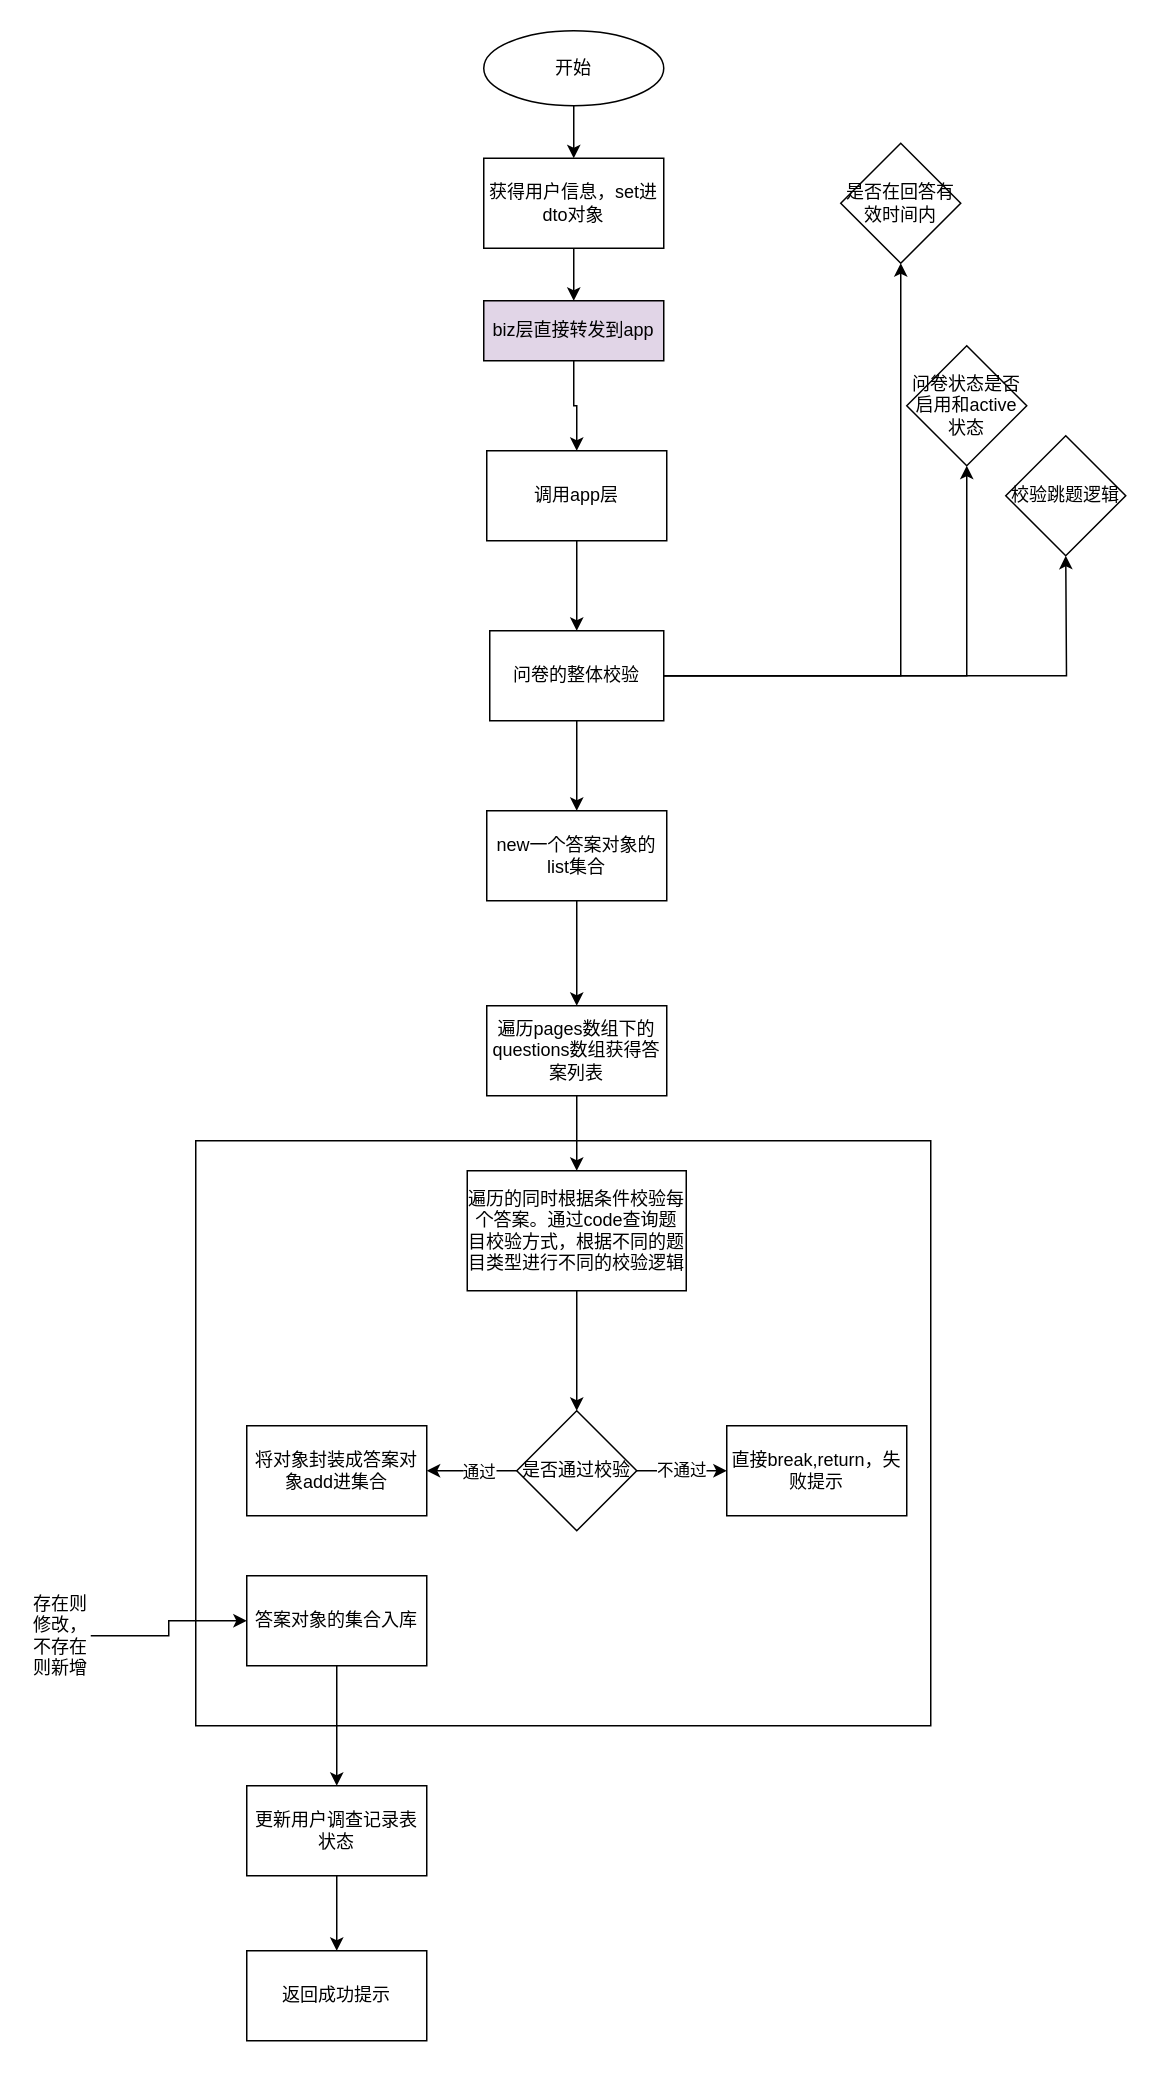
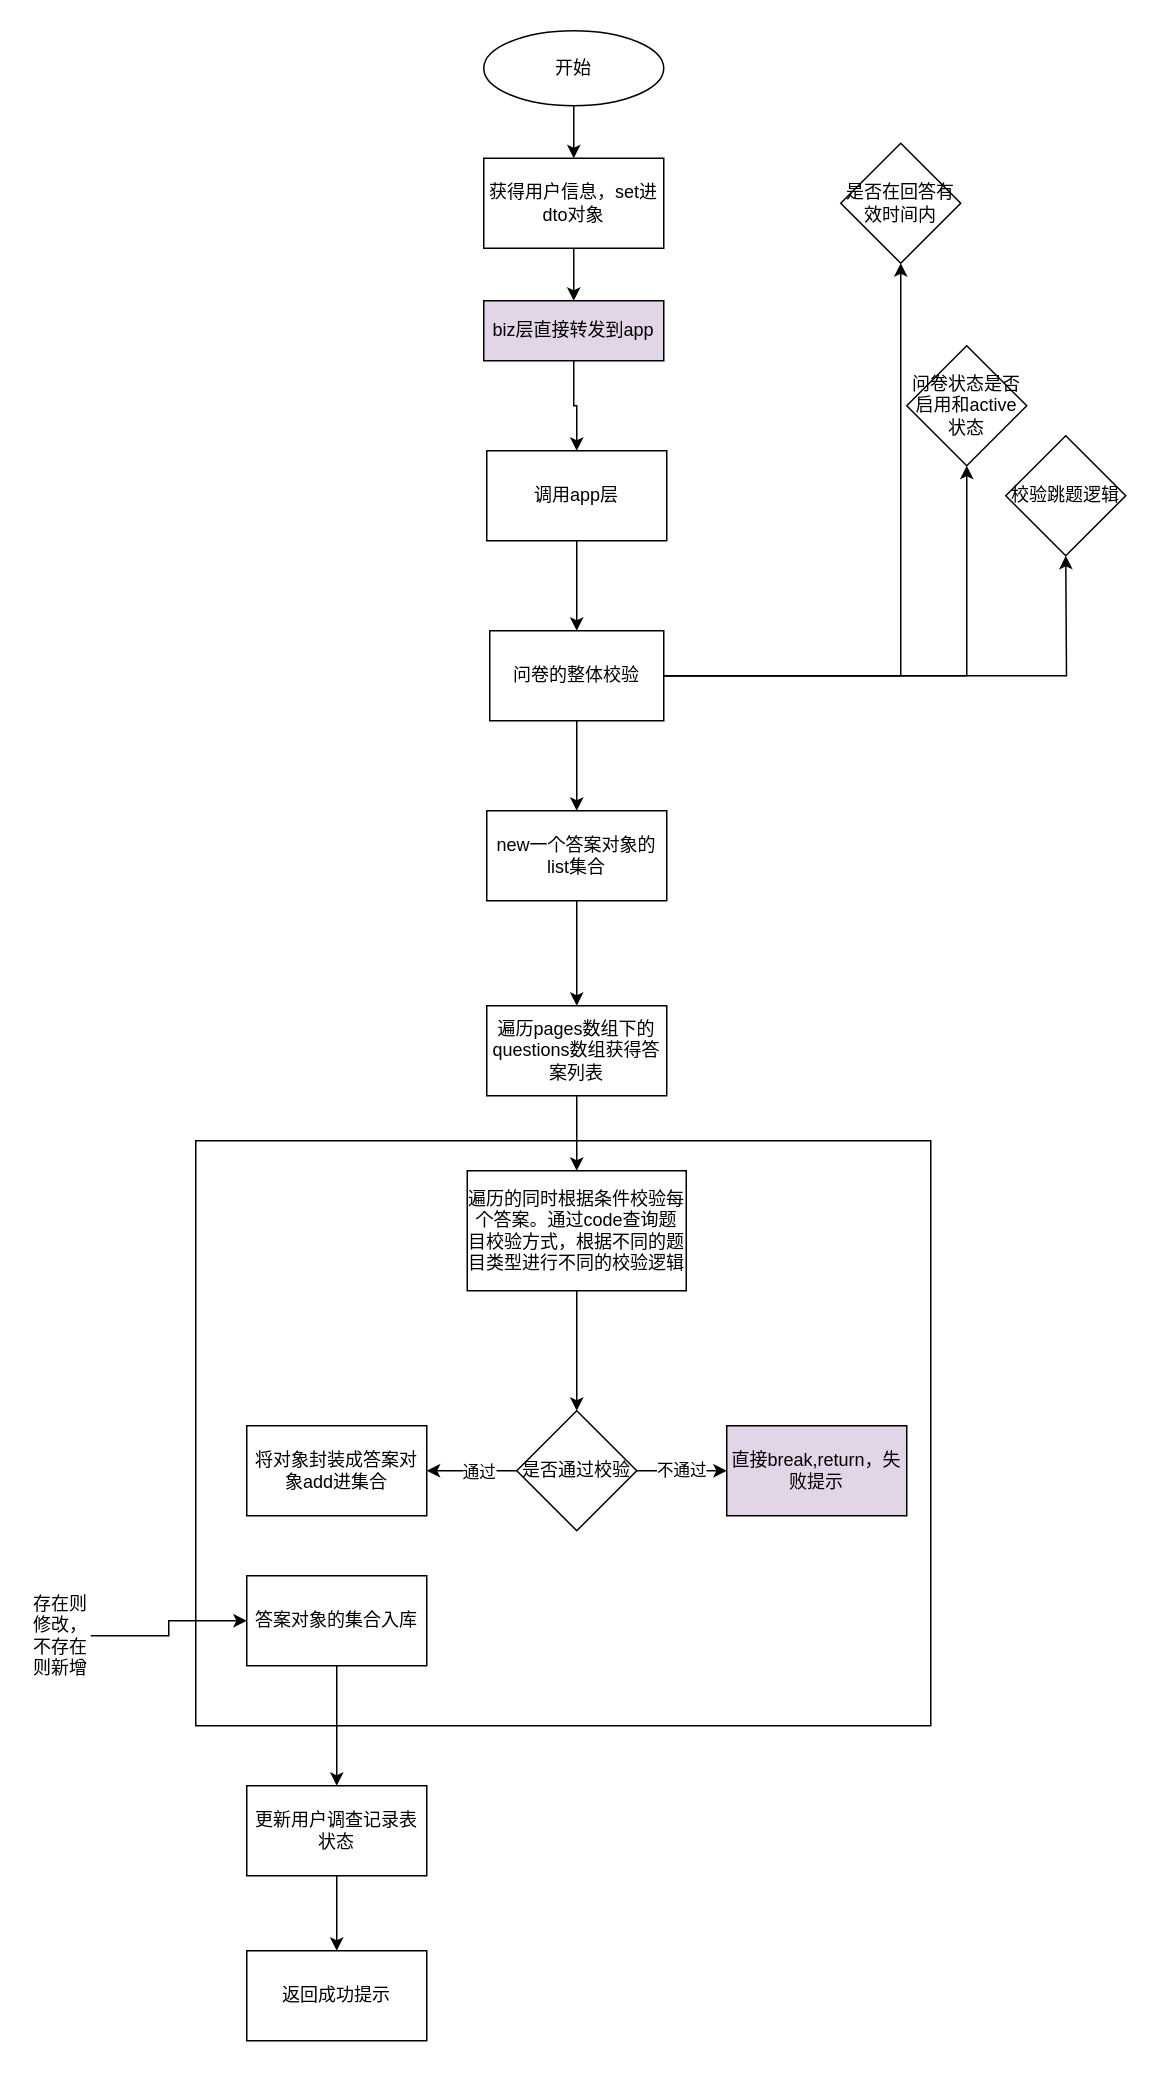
node "直接break,return，失败提示": fillcolor #ffffff -> #e1d5e7
